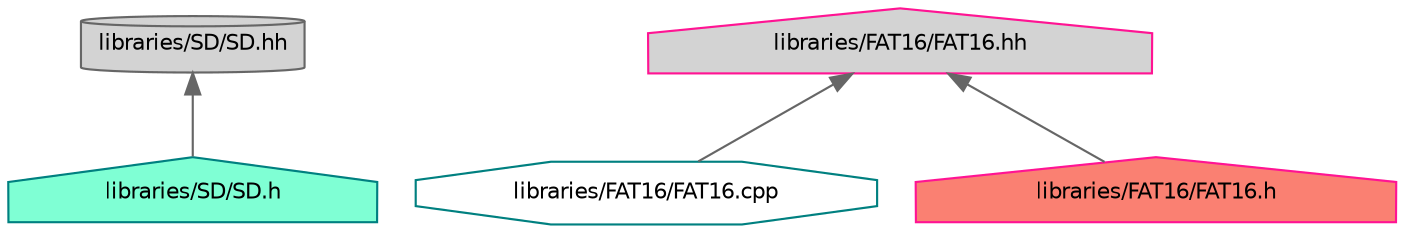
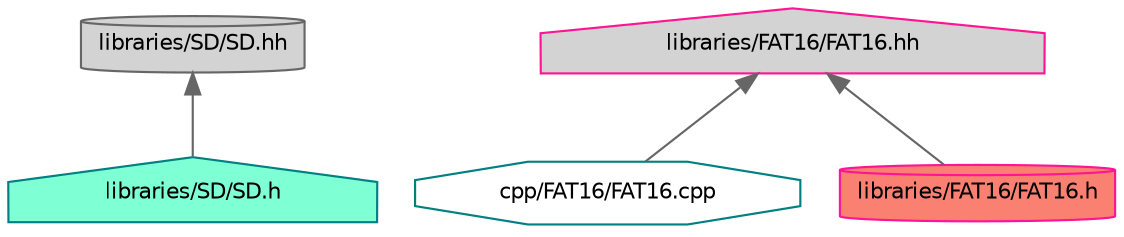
node "libraries/FAT16/FAT16.cpp": label "libraries/FAT16/FAT16.cpp" -> "cpp/FAT16/FAT16.cpp"
node "libraries/FAT16/FAT16.h": shape house -> cylinder
